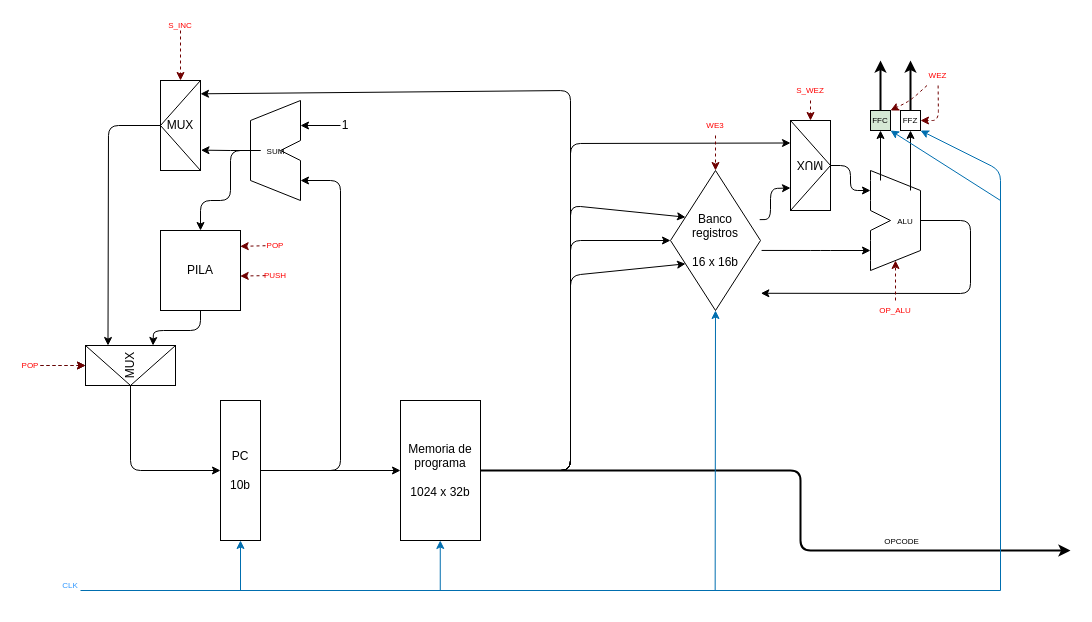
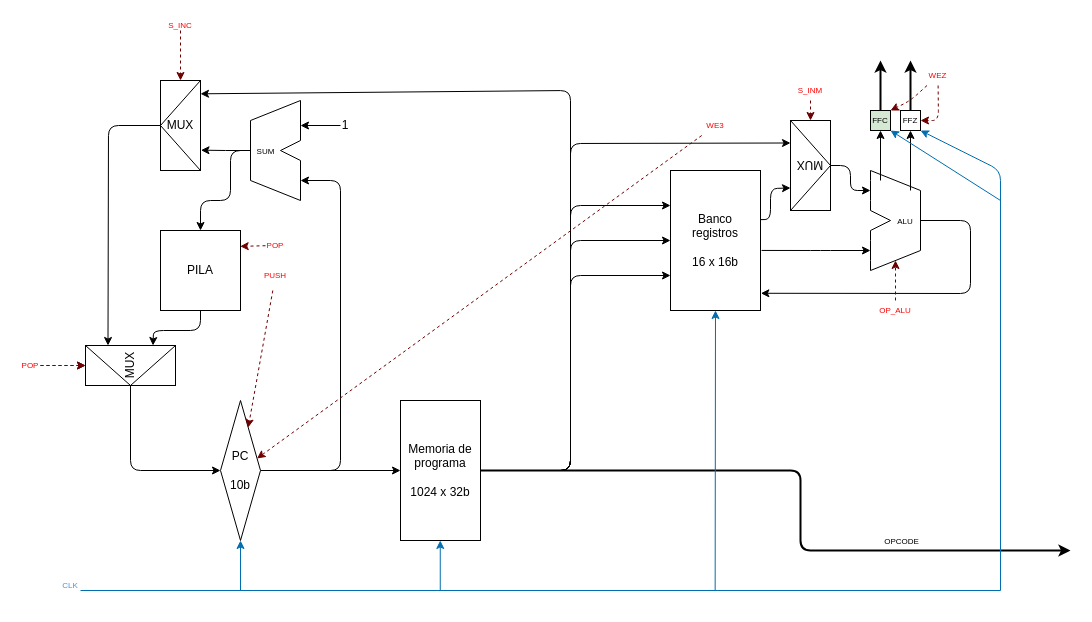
node "S_WEZ": label "S_WEZ" -> "S_INM"
edge "WE3" -> "Banco registros 16 x 16b": now "WE3" -> "PC 10b"
node "SUM": moved (276, 151) -> (266, 151)
node "Banco registros 16 x 16b": shape diamond -> rectangle
edge "PUSH" -> "PILA": now "PUSH" -> "PC 10b"
node "PC 10b": shape rectangle -> diamond
